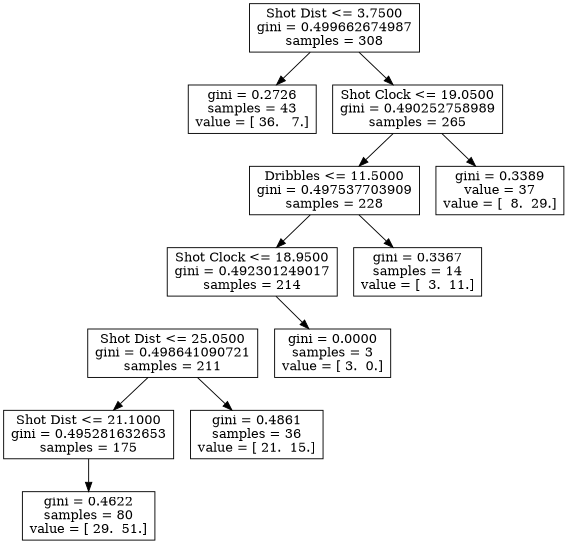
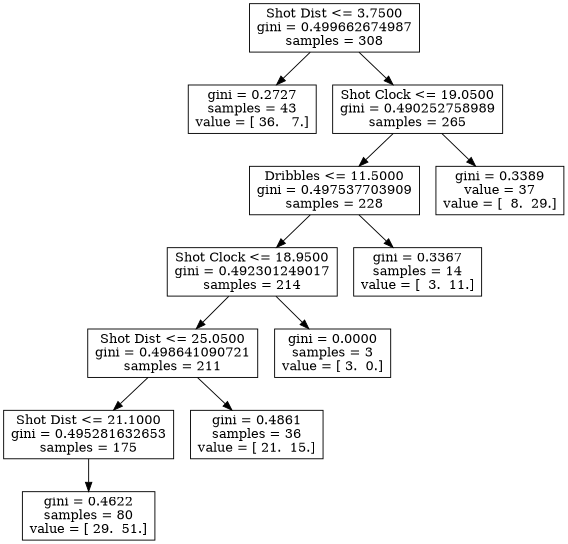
node "gini = 0.2726 samples = 43 value = [ 36.   7.]": label "gini = 0.2726 samples = 43 value = [ 36.   7.]" -> "gini = 0.2727 samples = 43 value = [ 36.   7.]"
edge "Shot Clock <= 18.9500 gini = 0.492301249017 samples = 214" -> "Shot Dist <= 25.0500 gini = 0.498641090721 samples = 211": added
